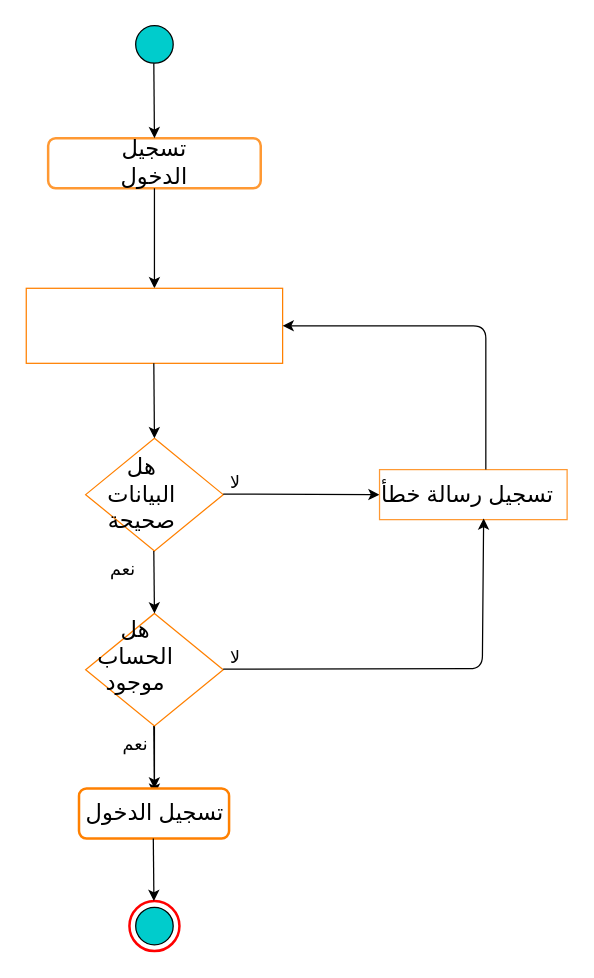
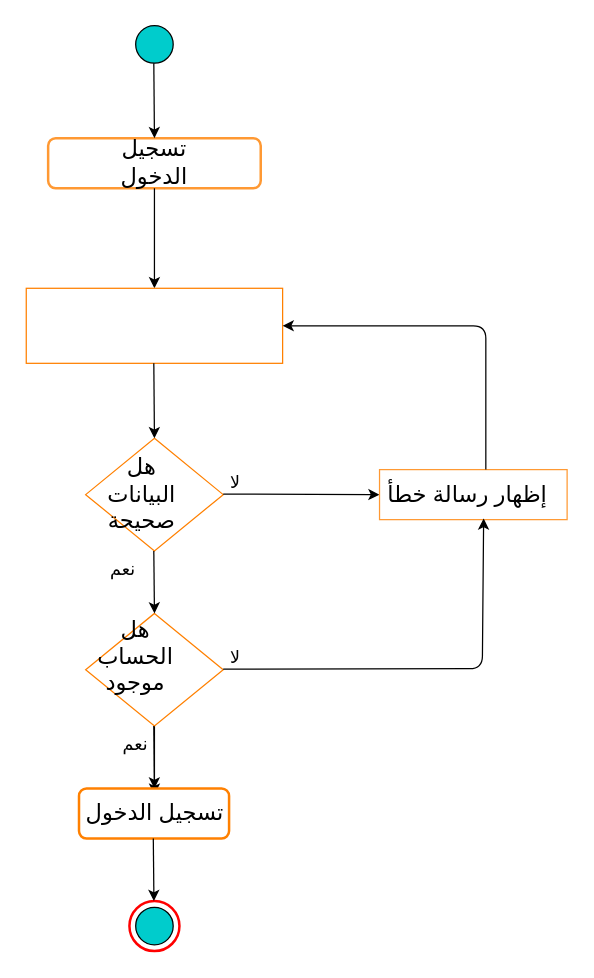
node "تسجيل رسالة خطأ": label "تسجيل رسالة خطأ" -> "إظهار رسالة خطأ"
